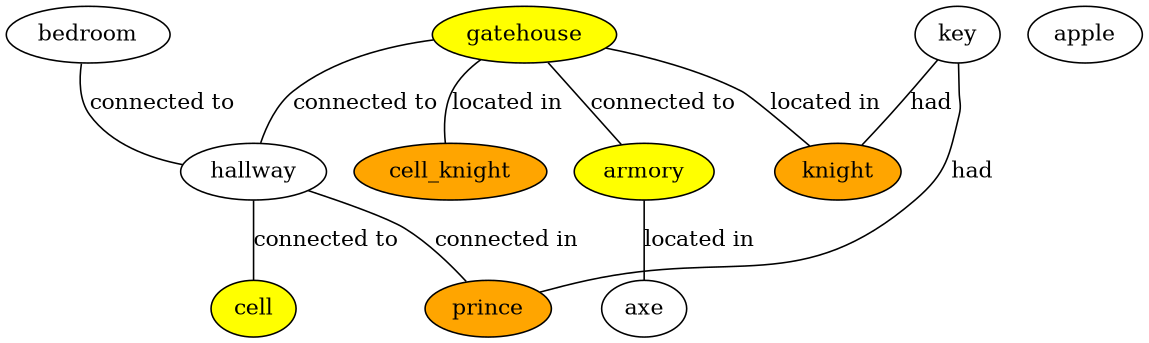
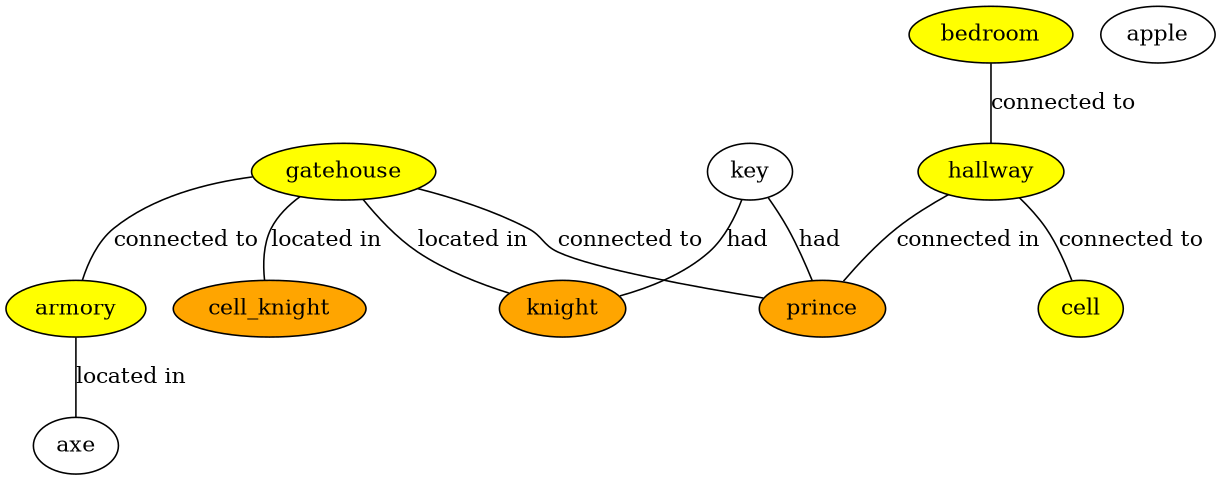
node "bedroom": fillcolor white -> yellow
edge "gatehouse" -- "hallway": now "gatehouse" -- "prince"
node "hallway": fillcolor white -> yellow
